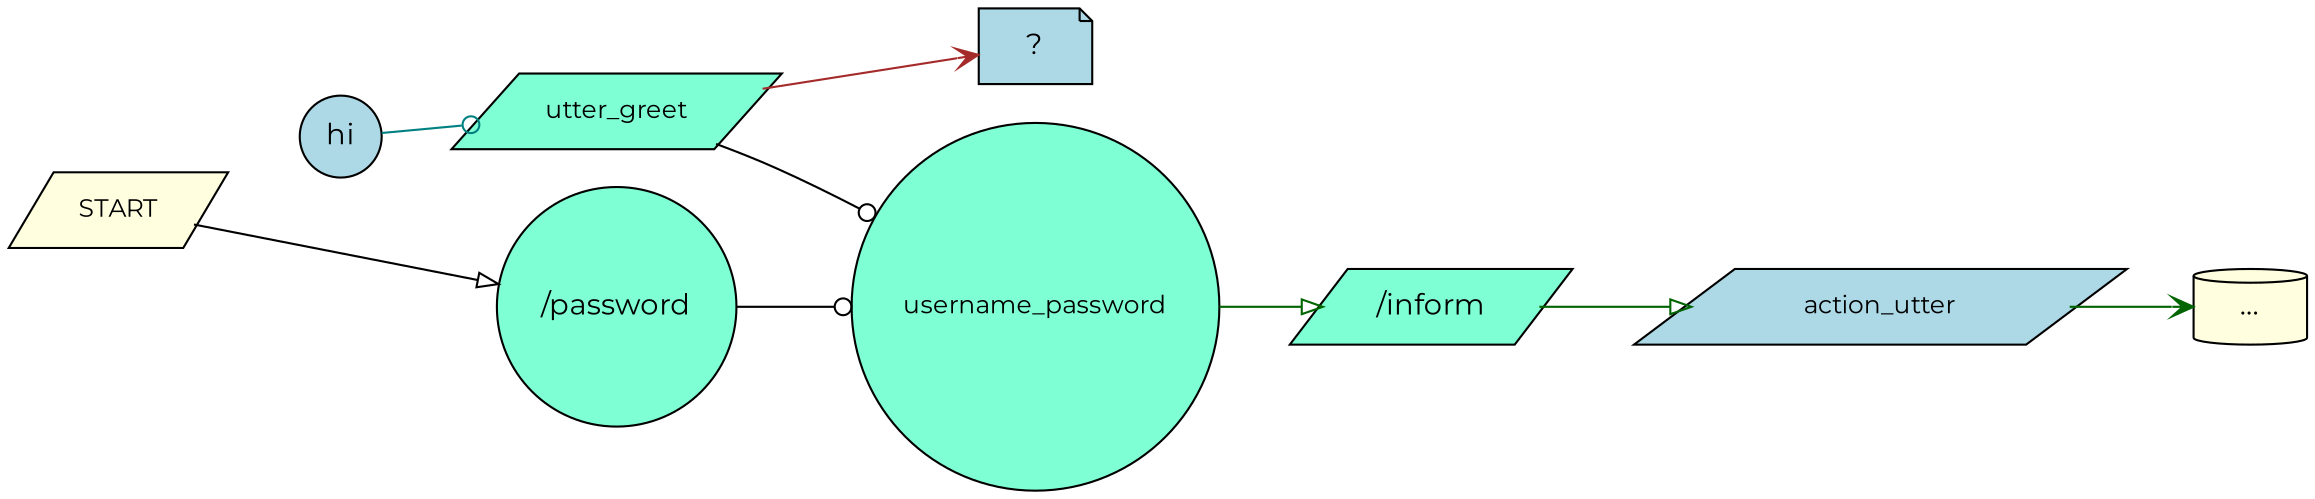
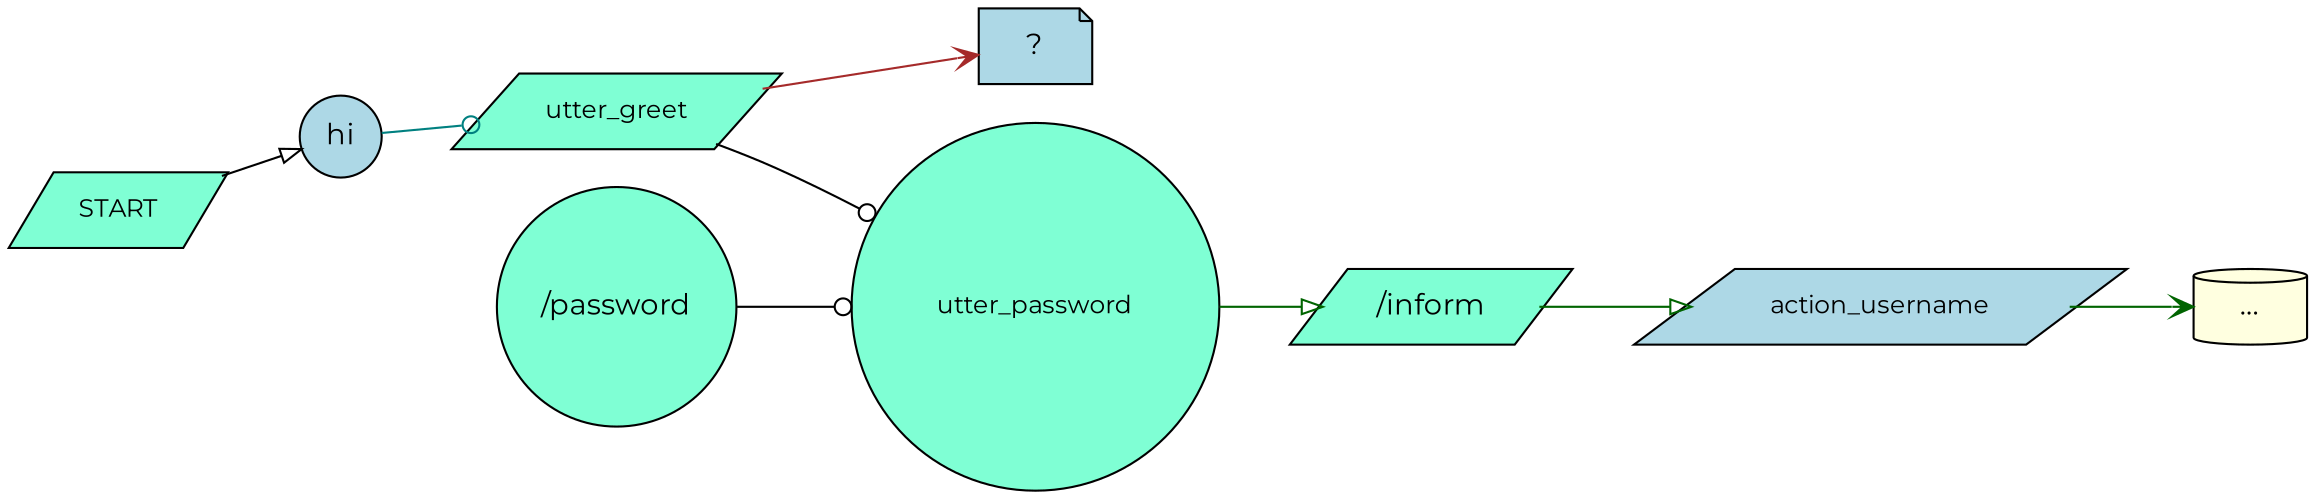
node "START": fillcolor lightyellow -> aquamarine
edge "START" -> "/password": now "START" -> "hi"
node "username_password": label "username_password" -> "utter_password"
node "action_utter": label "action_utter" -> "action_username"
